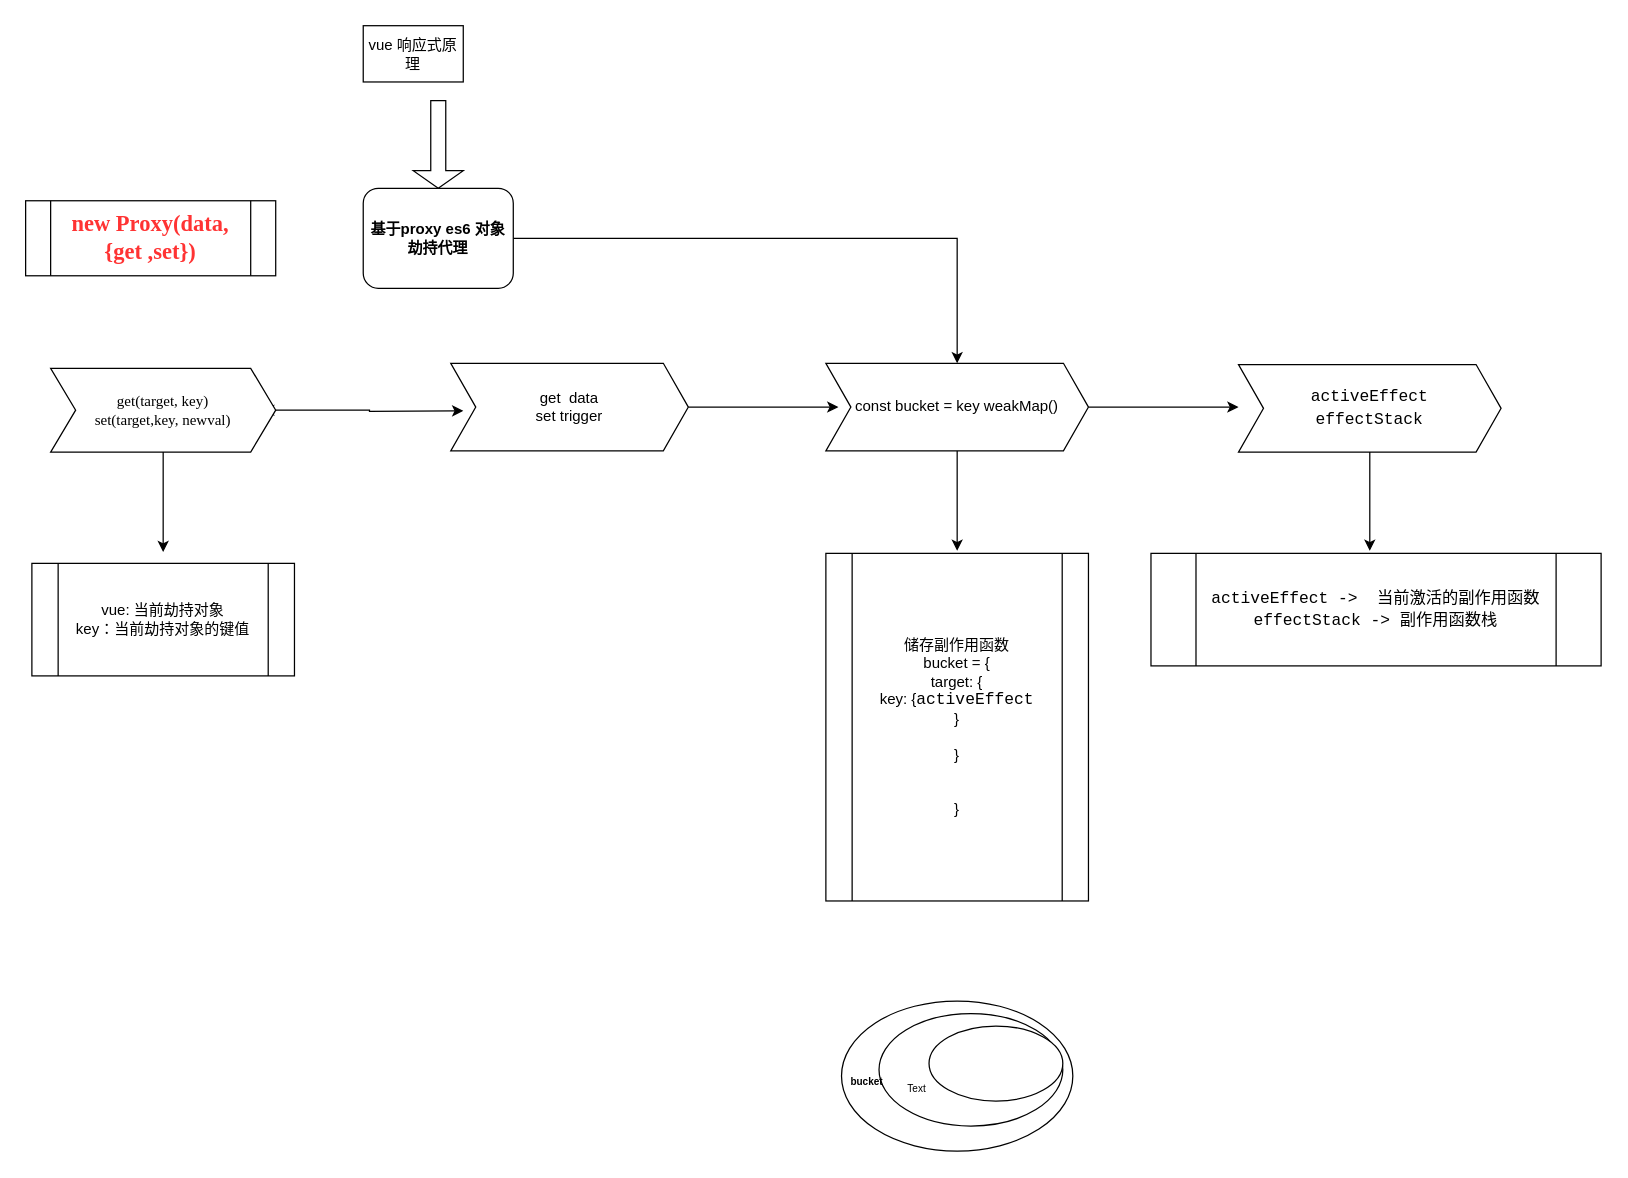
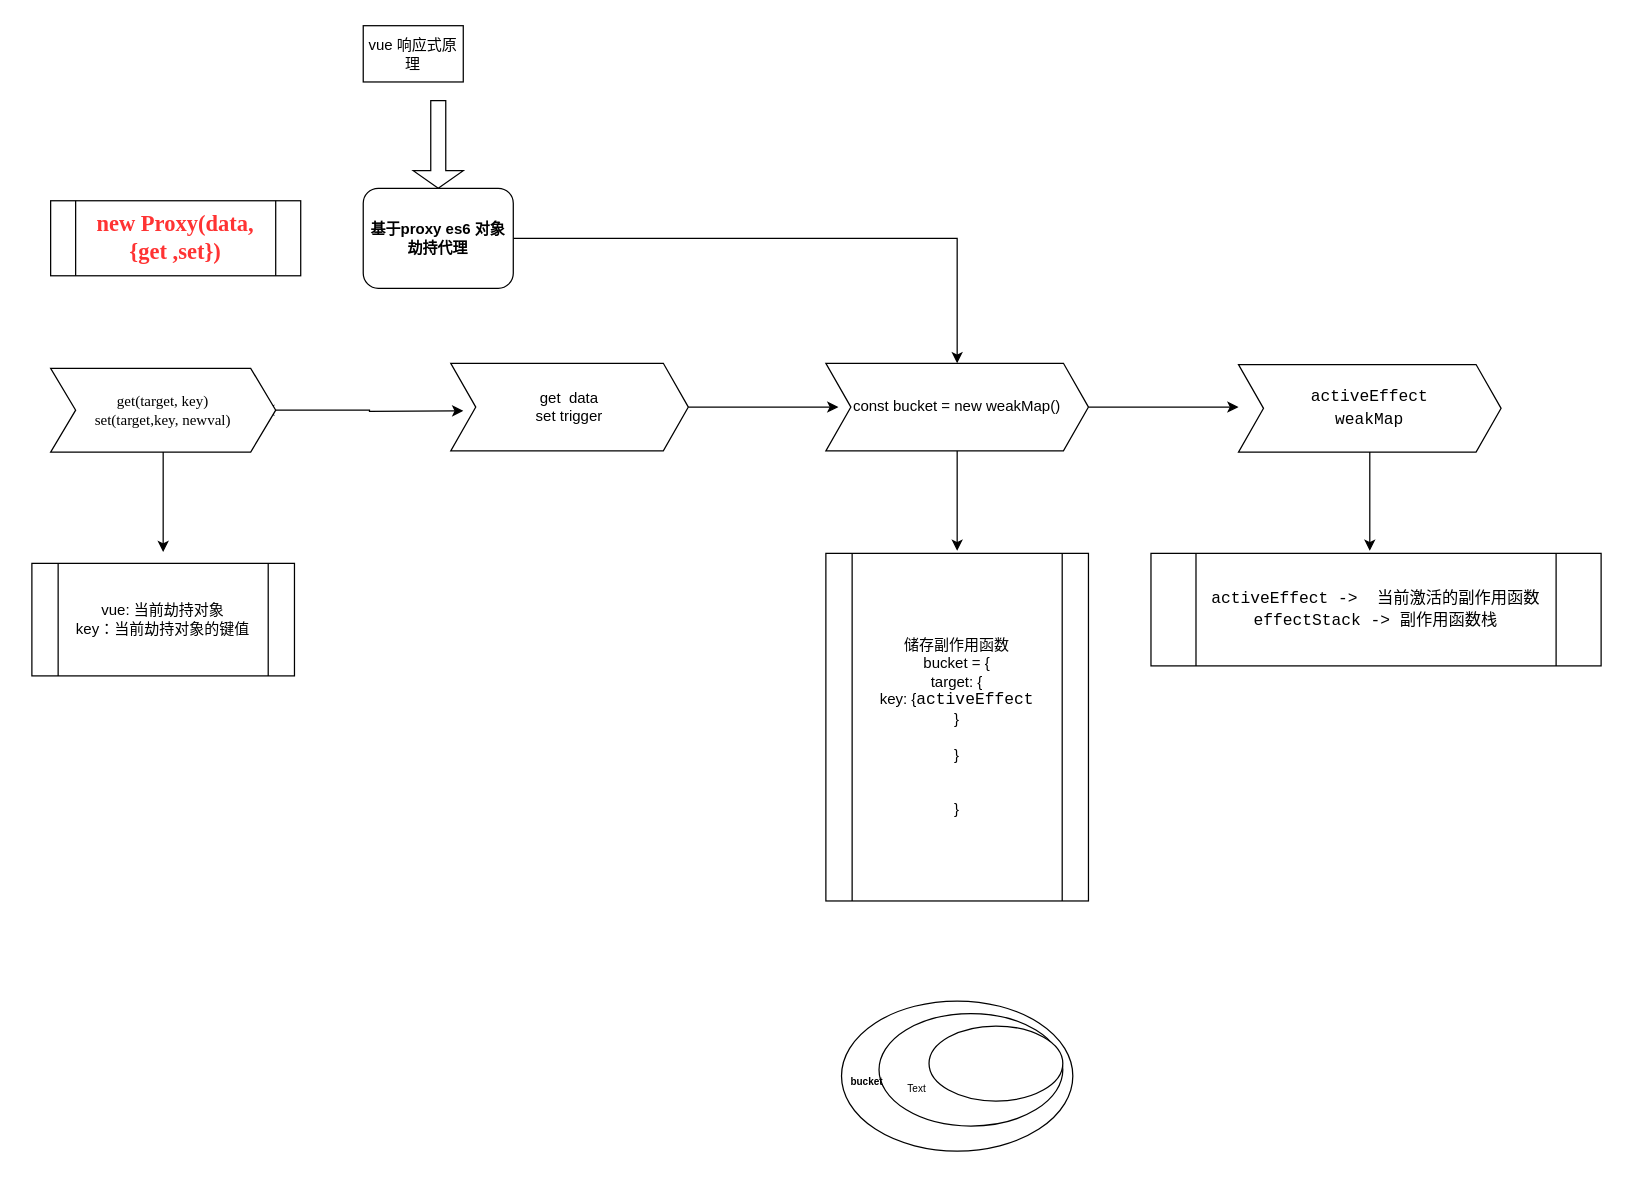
node "new Proxy(data, {get ,set})": moved (151, 238) -> (176, 238)
node "const bucket = key weakMap()": label "const bucket = key weakMap()" -> "const bucket = new weakMap()"
node "activeEffect effectStack": label "activeEffect effectStack" -> "activeEffect weakMap"
